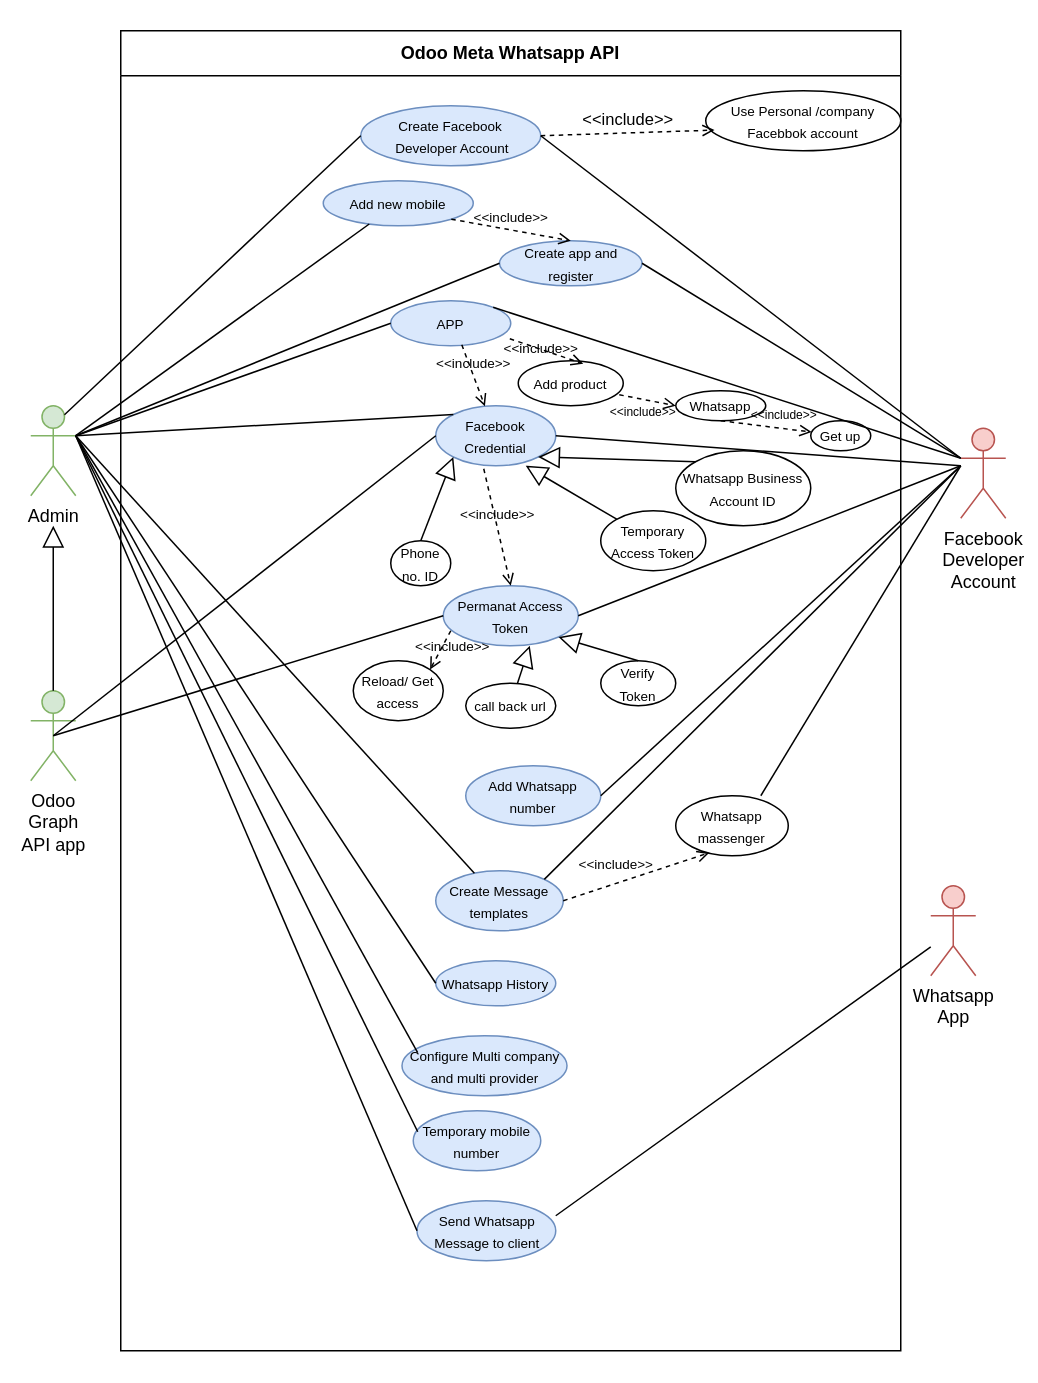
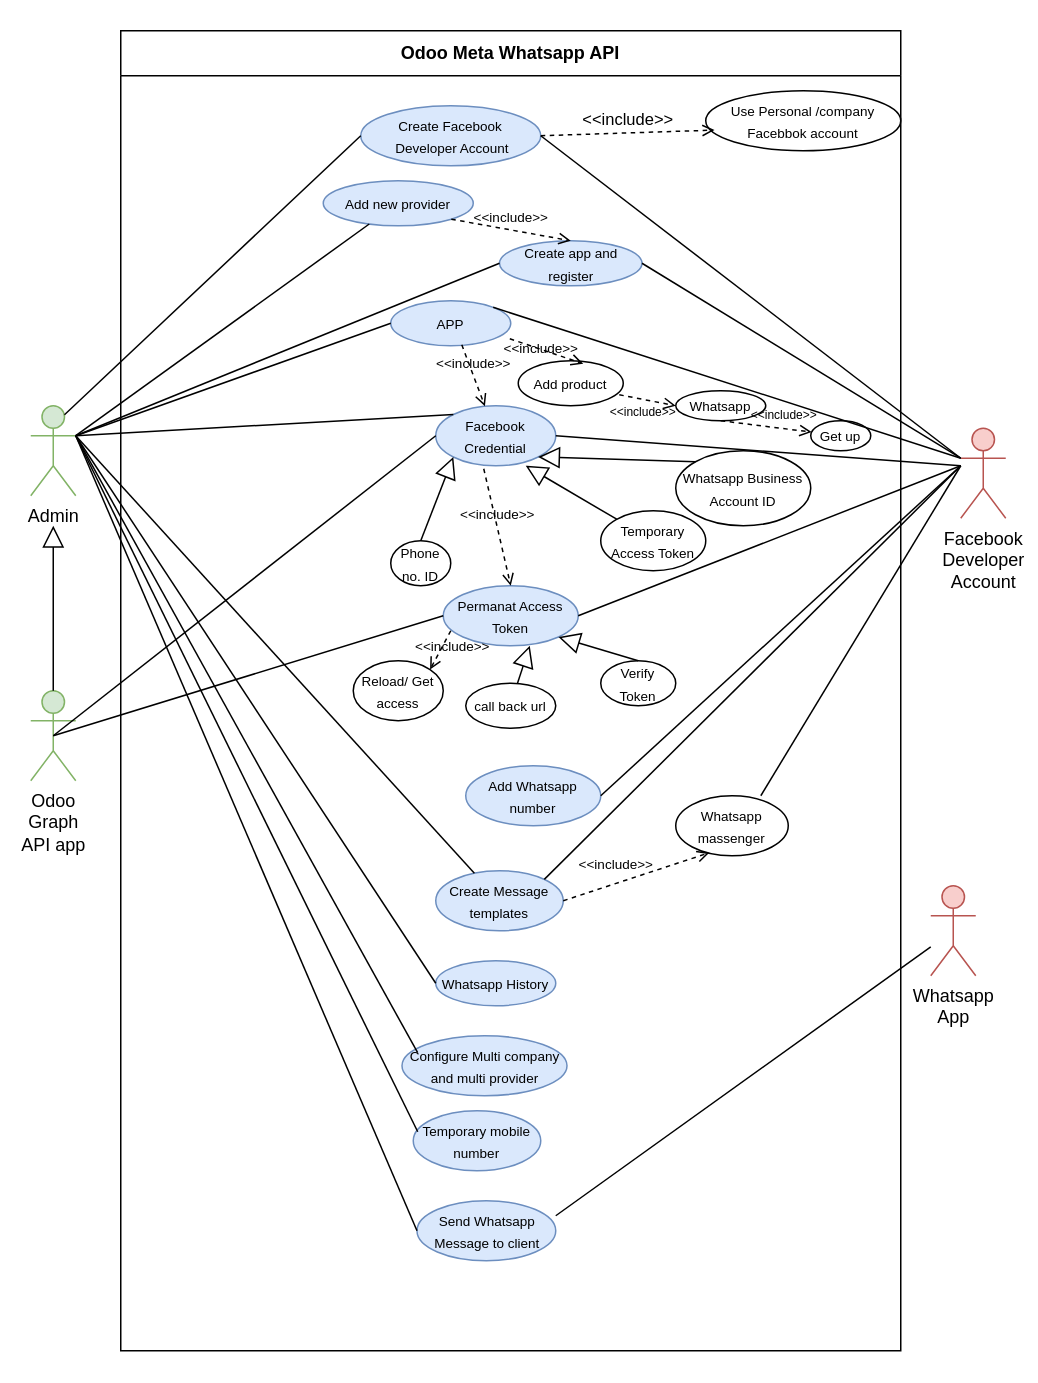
node "Add new mobile": label "Add new mobile" -> "Add new provider"
